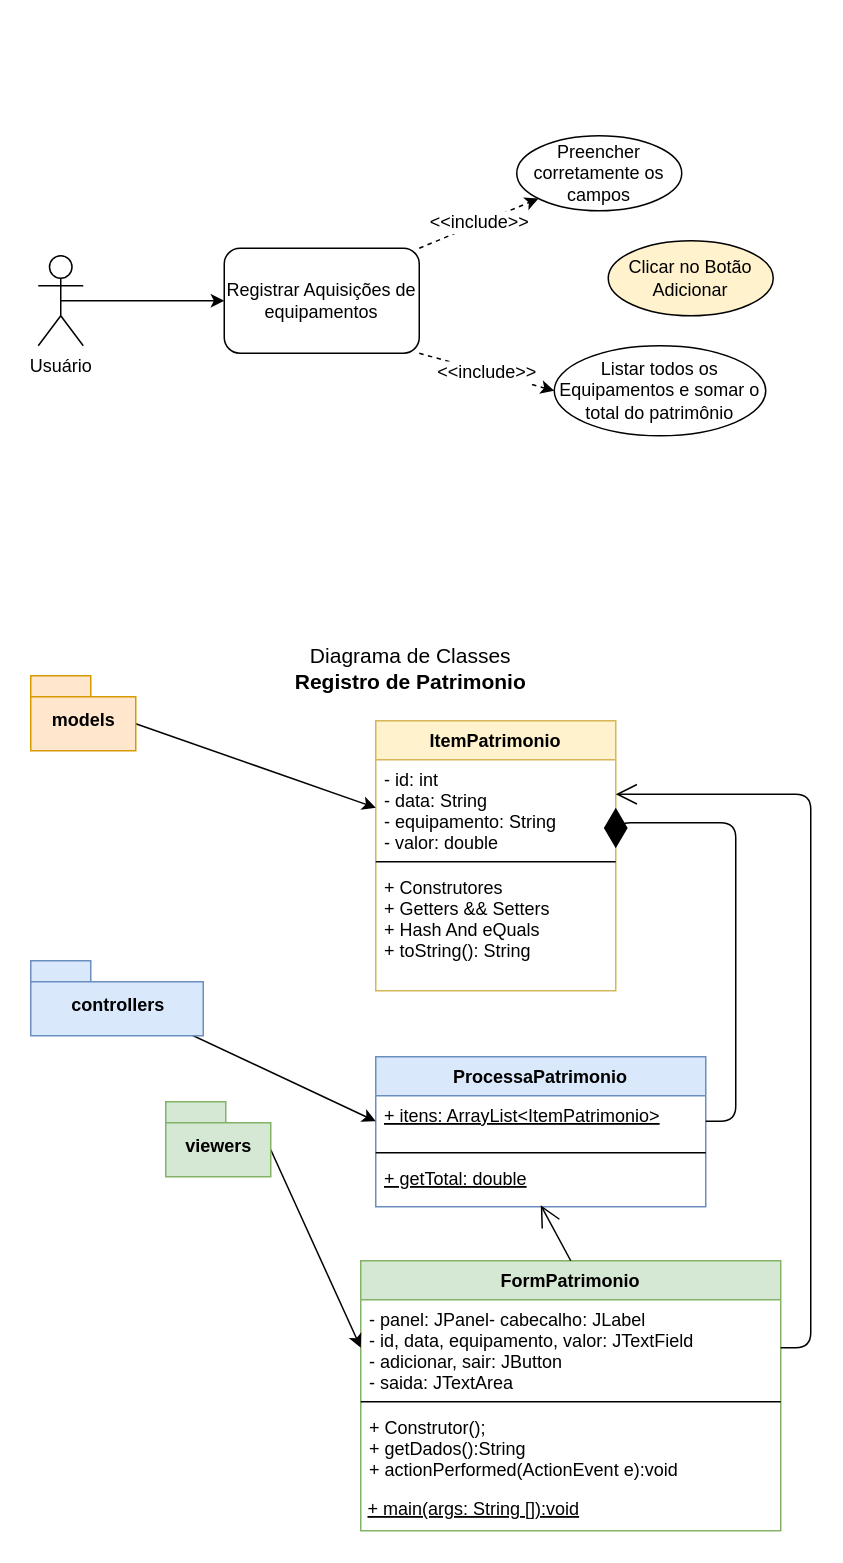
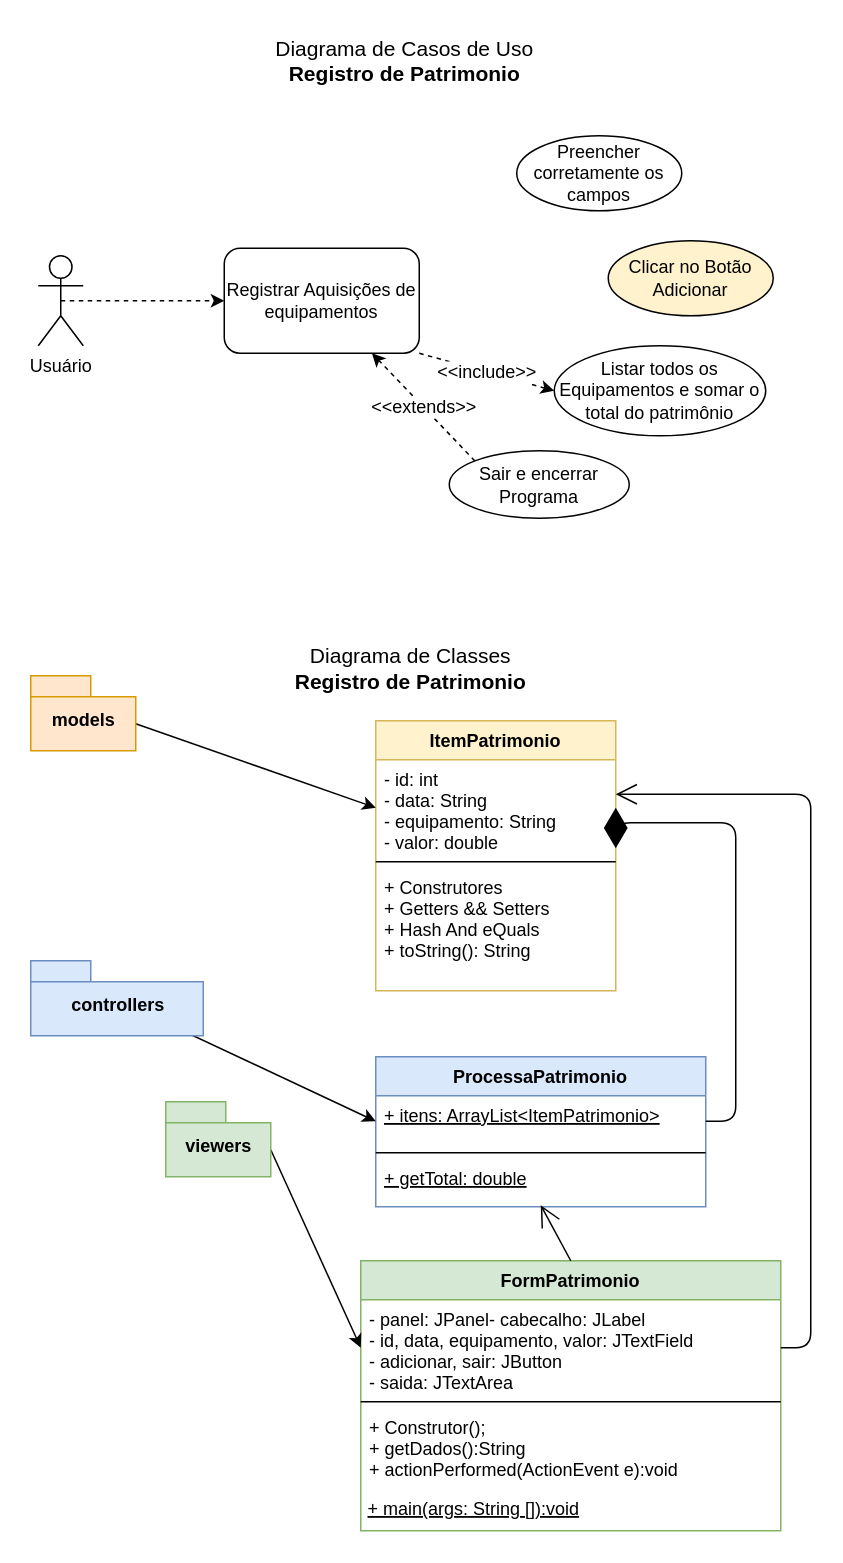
node "Diagrama de Casos de UsoRegistro de Patrimonio": added
edge "Registrar Aquisições de equipamentos" -> "Preencher corretamente os campos": removed, label "<<include>>"
edge "Usuário" -> "Registrar Aquisições de equipamentos": style solid -> dashed
edge "Sair e encerrar Programa" -> "Registrar Aquisições de equipamentos": added, label "<<extends>>"
node "Sair e encerrar Programa": added
